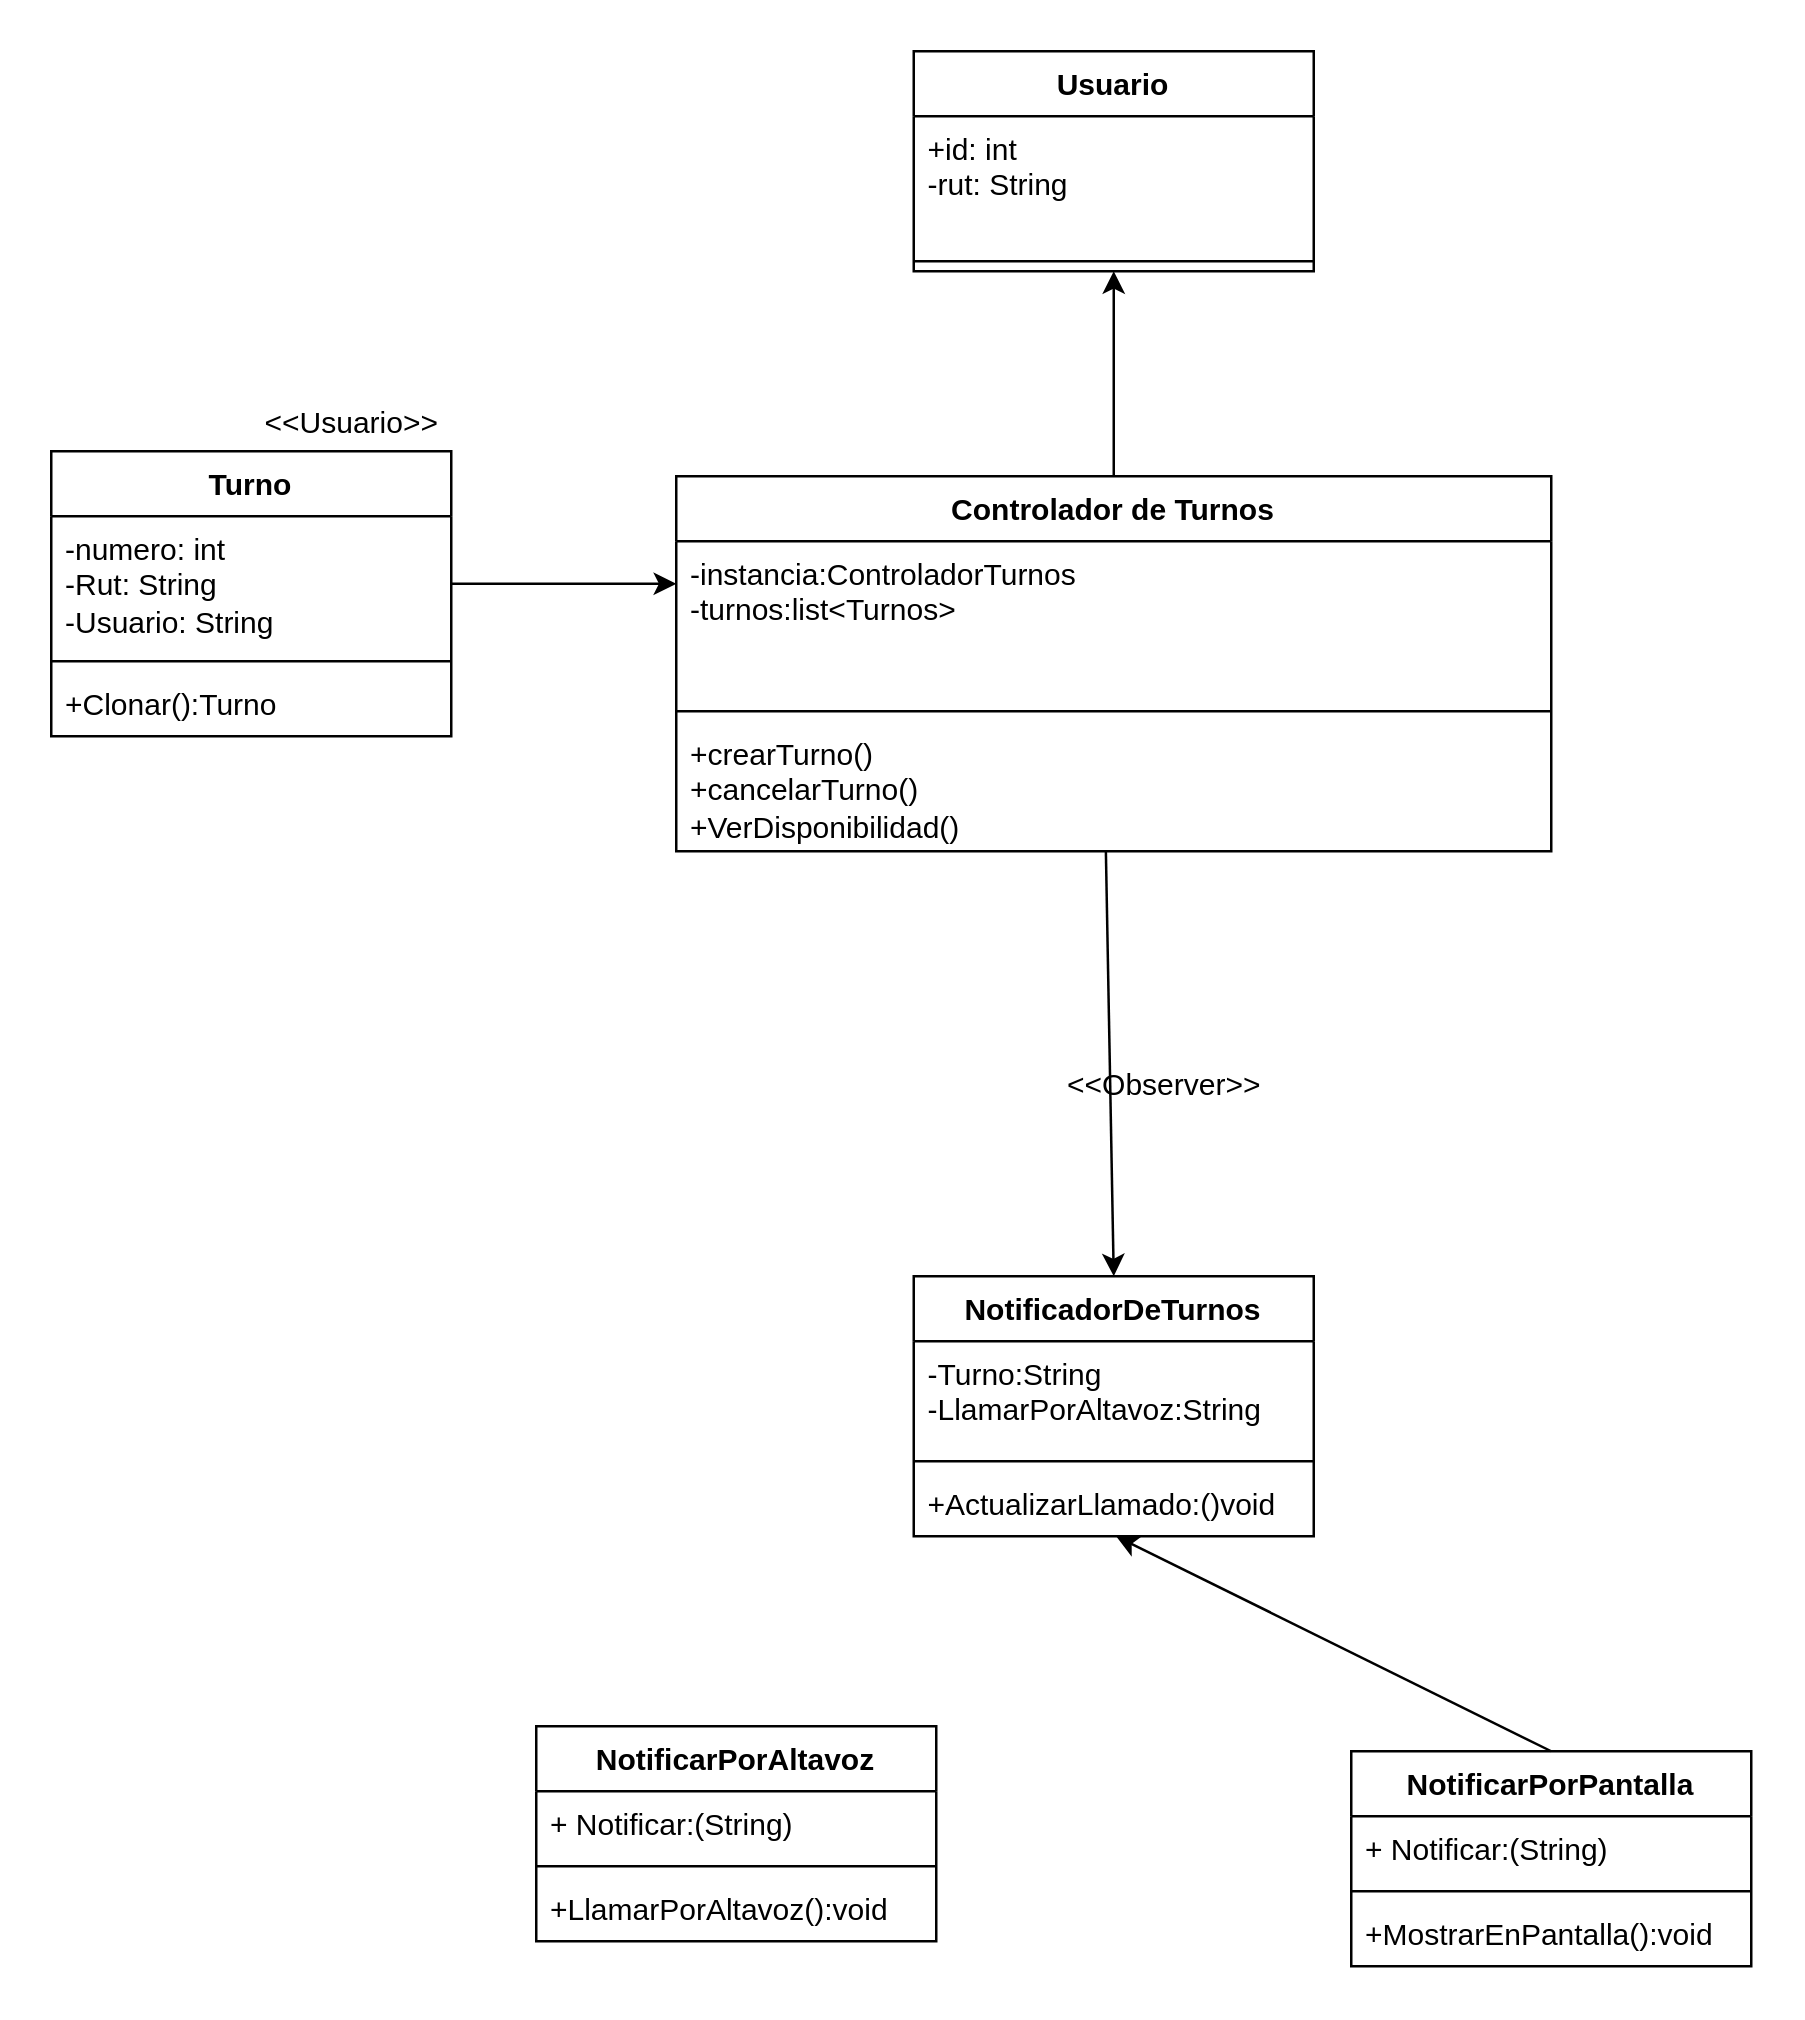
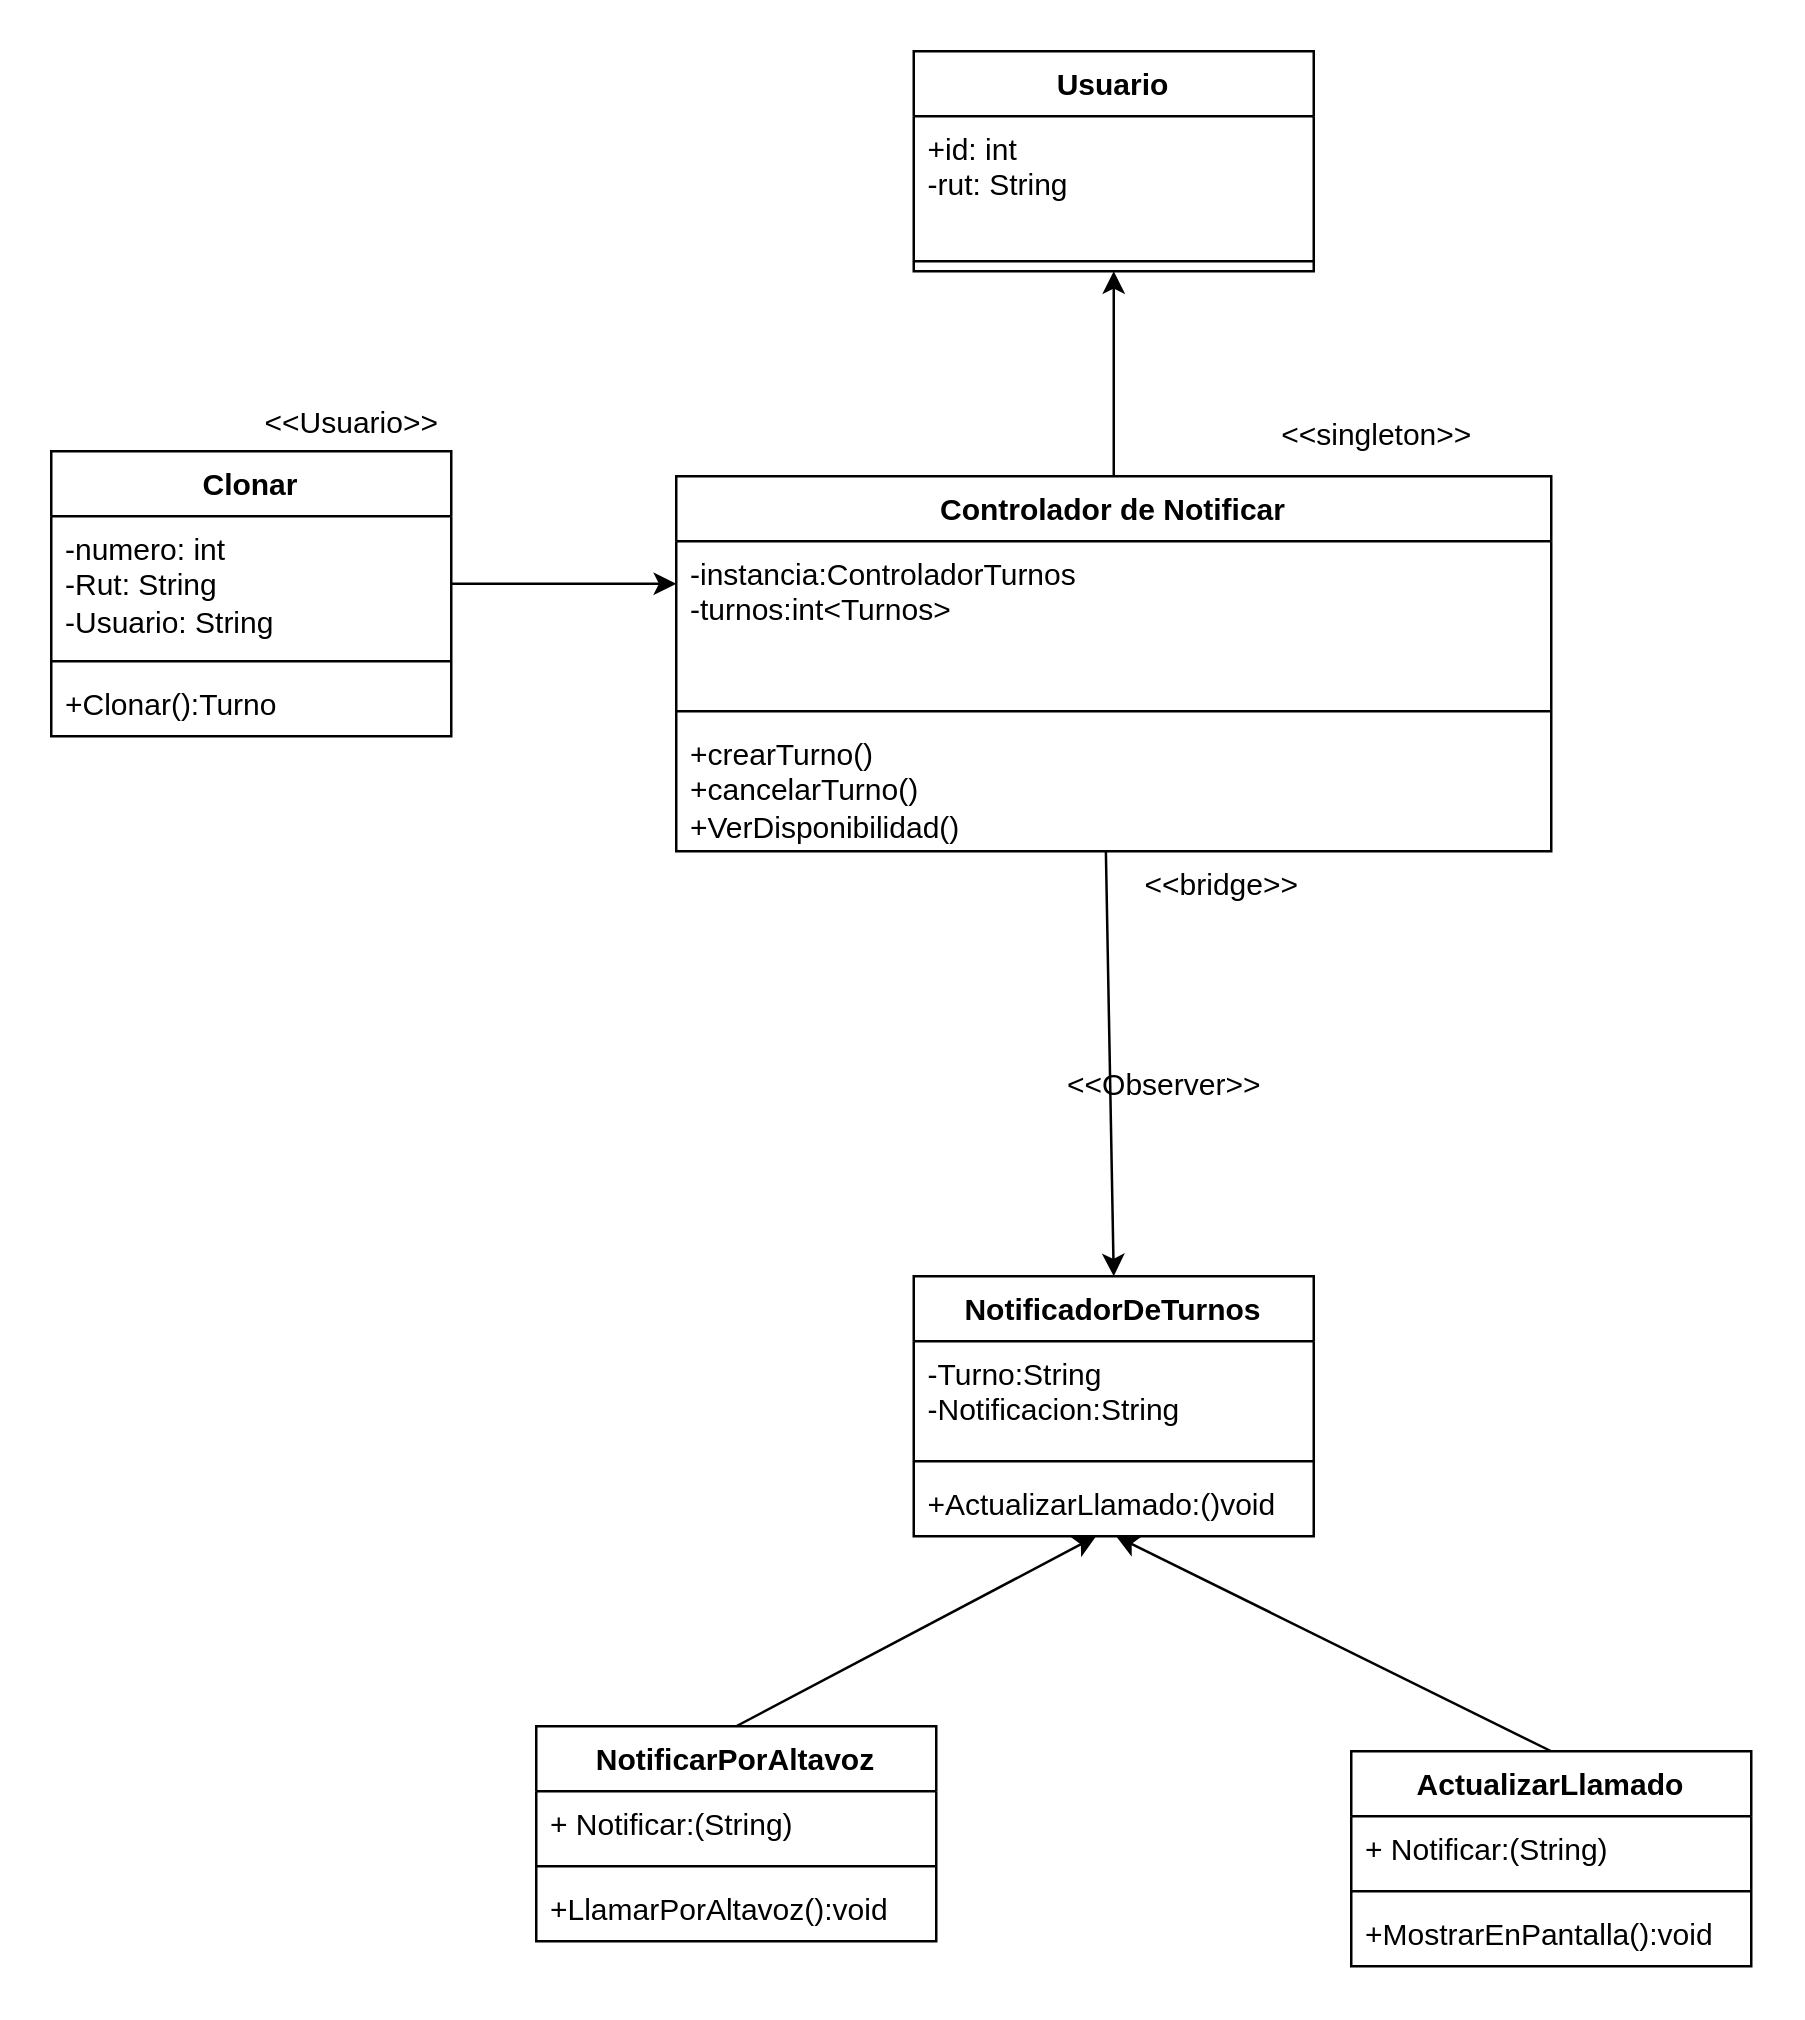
node "<<singleton>>": added
node "Turno": label "Turno" -> "Clonar"
node "Controlador de Turnos": label "Controlador de Turnos" -> "Controlador de Notificar"
node "-instancia:ControladorTurnos -turnos:list<Turnos>": label "-instancia:ControladorTurnos -turnos:list<Turnos>" -> "-instancia:ControladorTurnos -turnos:int<Turnos>"
node "<<bridge>>": added
node "-Turno:String -LlamarPorAltavoz:String": label "-Turno:String -LlamarPorAltavoz:String" -> "-Turno:String -Notificacion:String"
edge "NotificarPorAltavoz" -> "+ActualizarLlamado:()void": added
node "NotificarPorPantalla": label "NotificarPorPantalla" -> "ActualizarLlamado"
